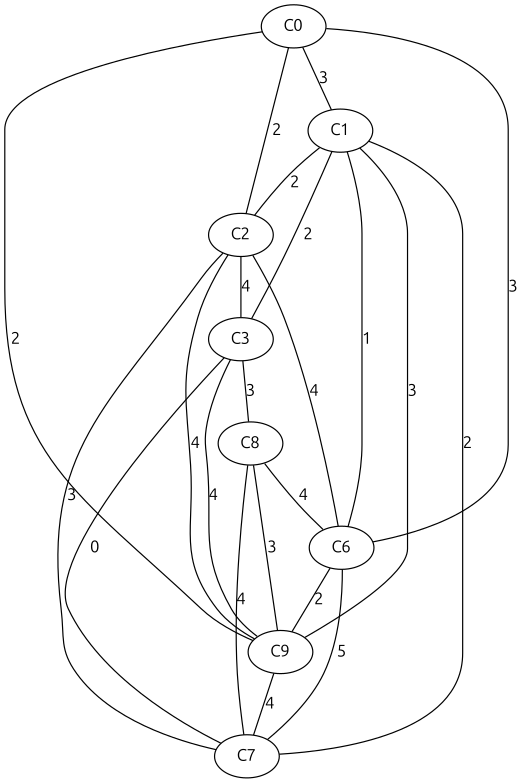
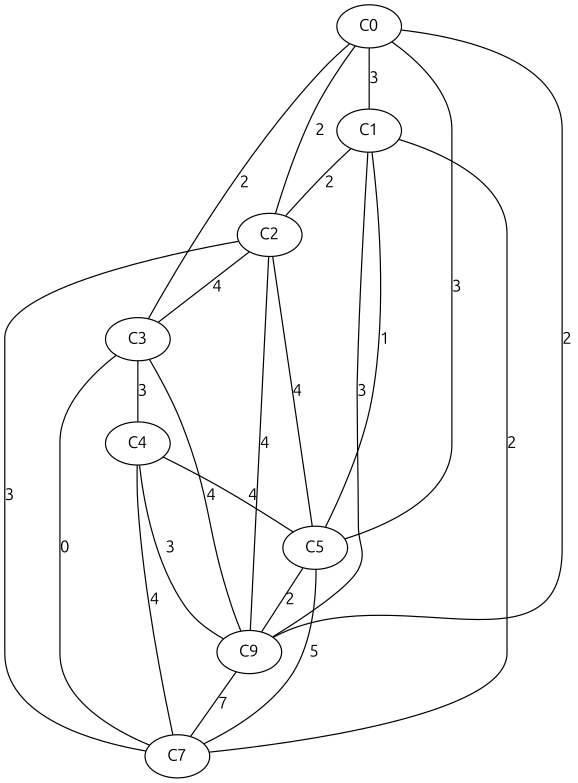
edge "C1" -- "C3": now "C0" -- "C3"
node "C8": label "C8" -> "C4"
node "C6": label "C6" -> "C5"
edge "C9" -- "C7": label "4" -> "7"
